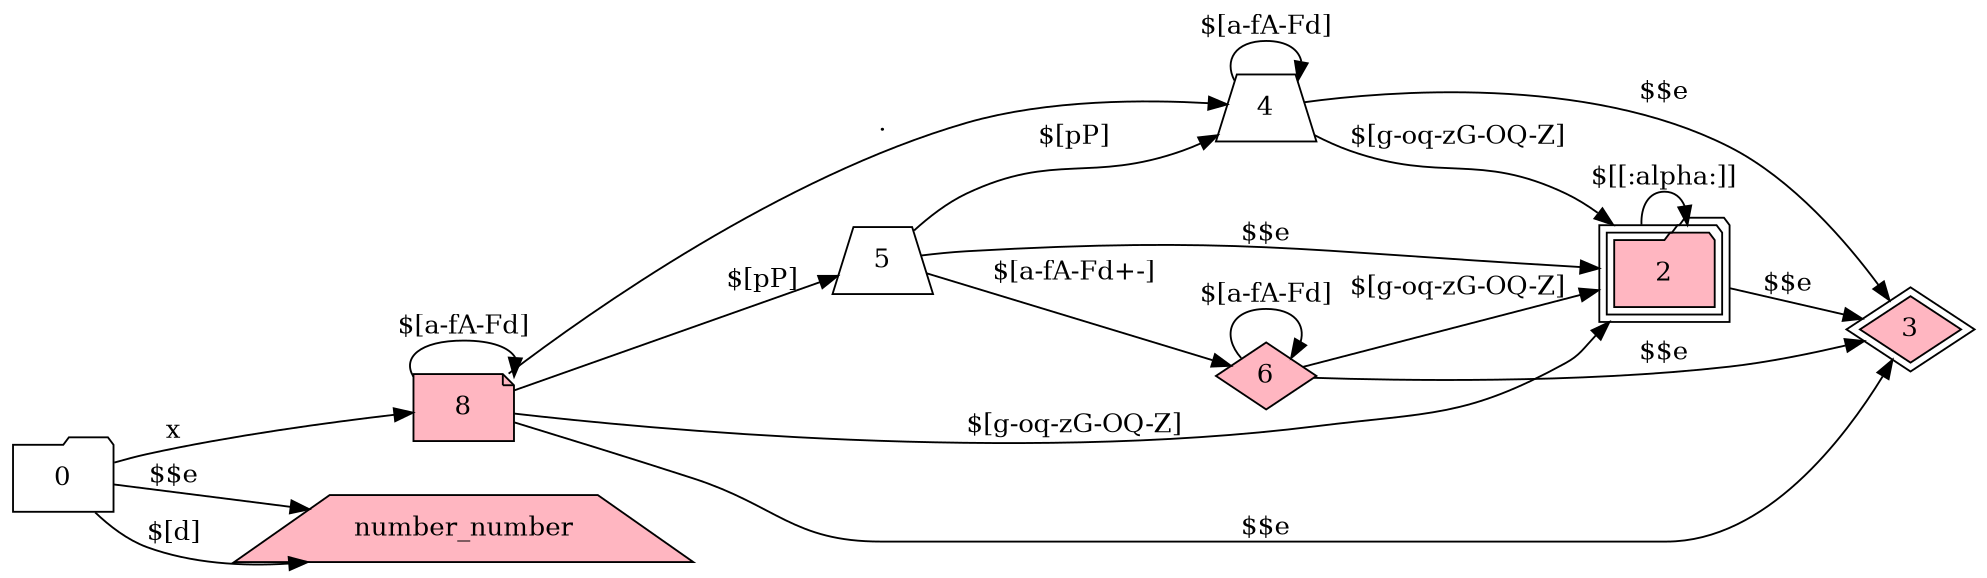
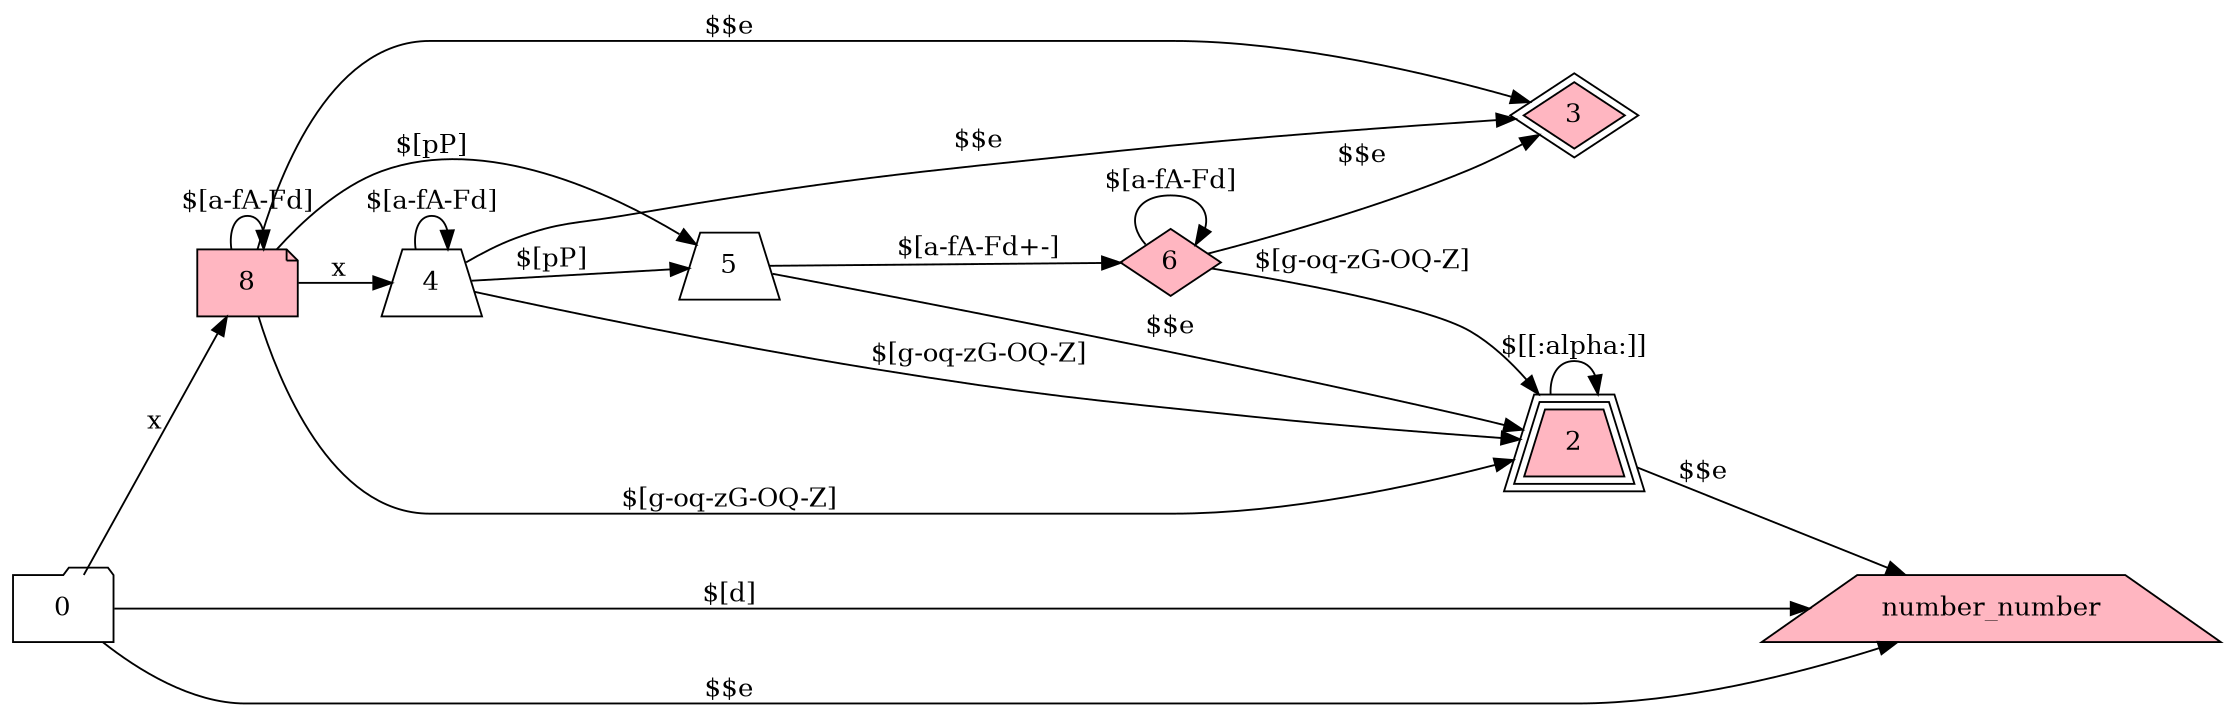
edge "8" -> "4": label "." -> "x"
edge "5" -> "4": reversed
node "2": shape folder -> trapezium
edge "2" -> "3": now "2" -> "number_number"
